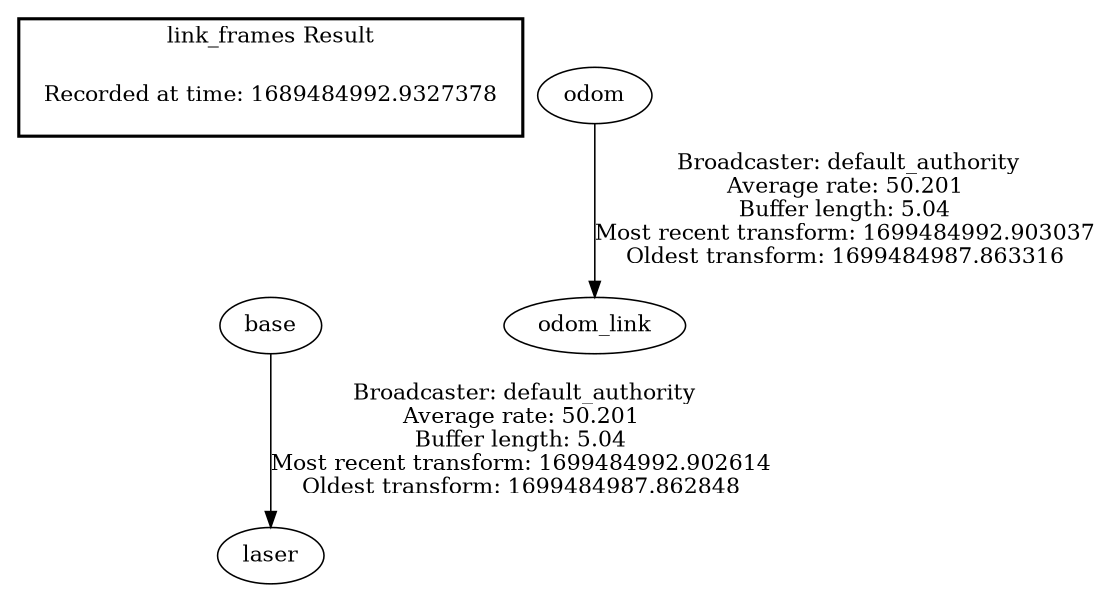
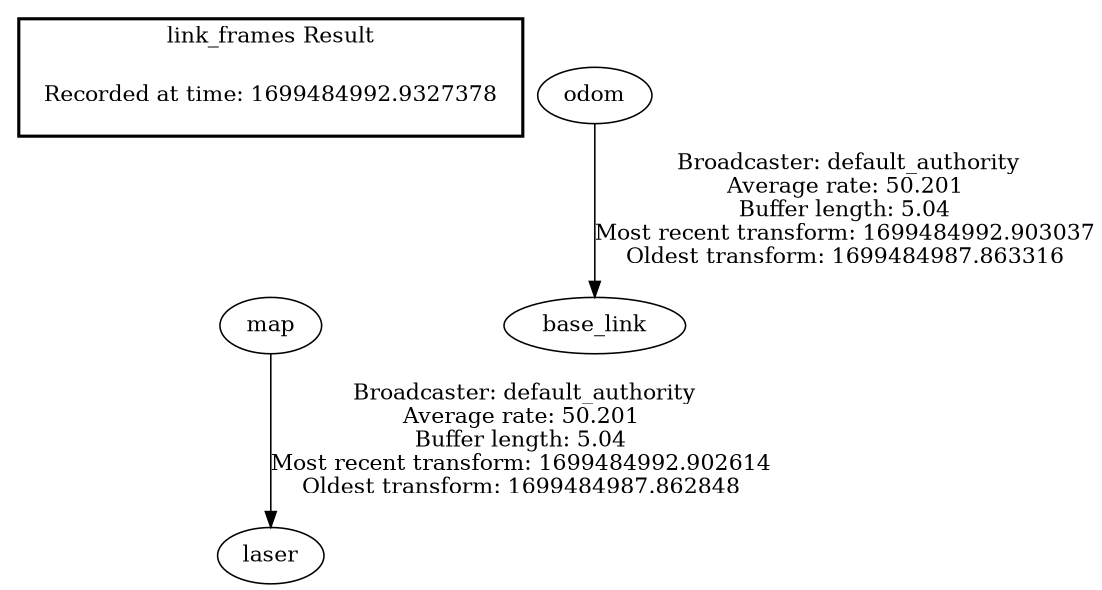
node "Recorded at time: 1689484992.9327378": label "Recorded at time: 1689484992.9327378" -> "Recorded at time: 1699484992.9327378"
node "base": label "base" -> "map"
node "odom_link": label "odom_link" -> "base_link"
